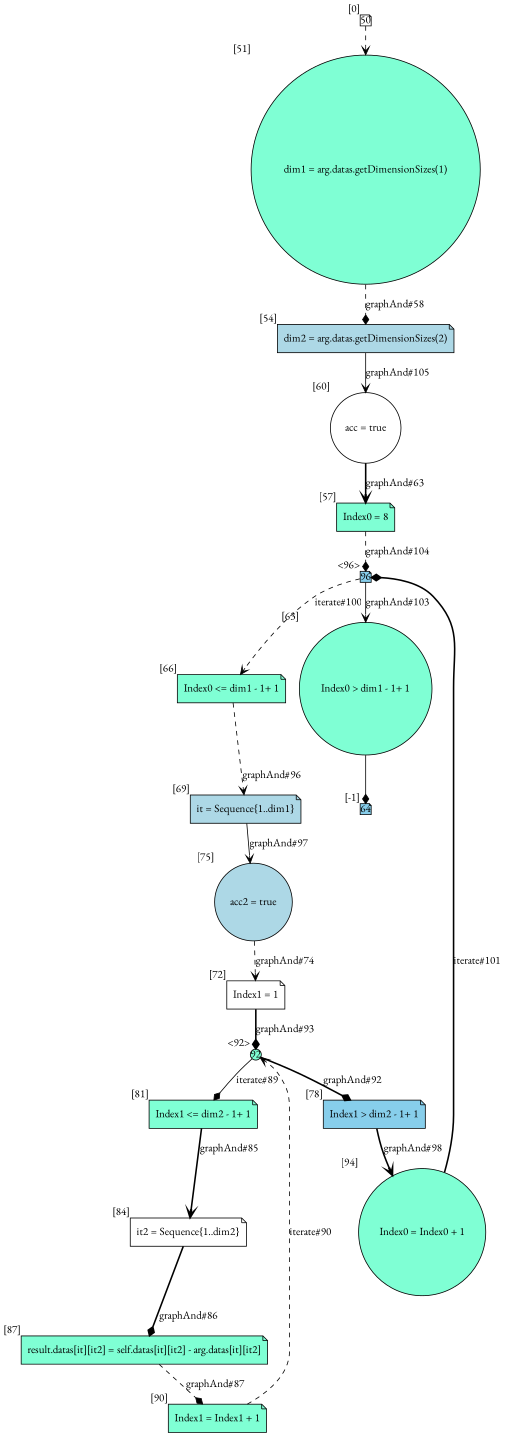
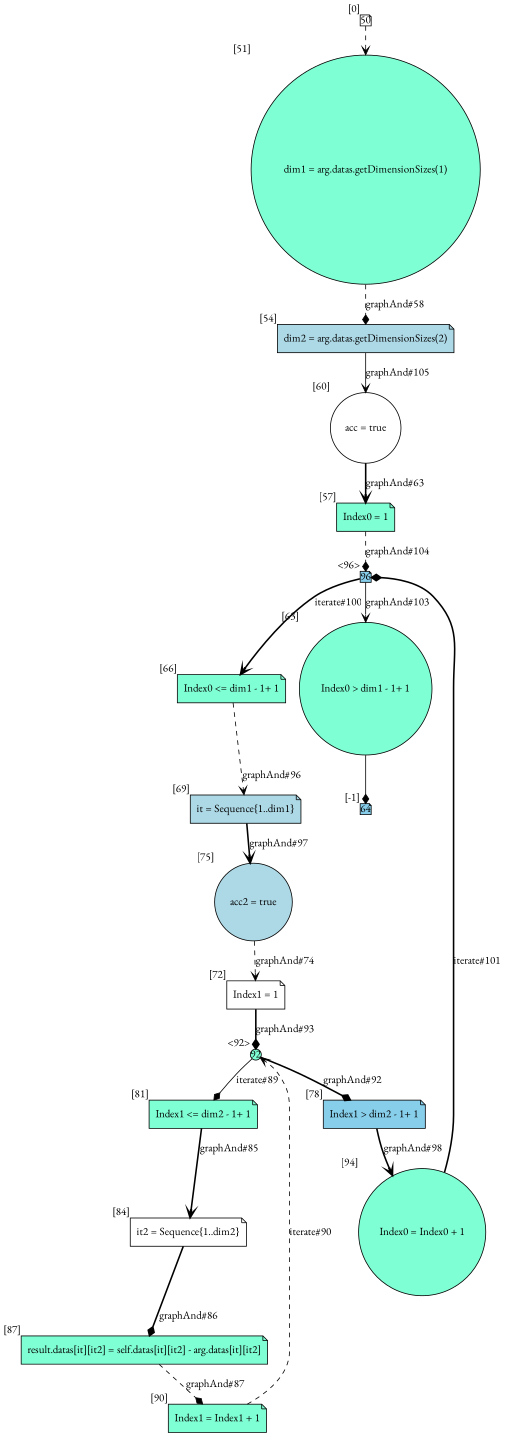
node "Index0 = 8 [57]": label "Index0 = 8 [57]" -> "Index0 = 1 [57]"
edge "96 <96>" -> "Index0 <= dim1 - 1+ 1 [66]": style dashed -> bold
edge "it = Sequence{1..dim1} [69]" -> "acc2 = true [75]": style solid -> bold
